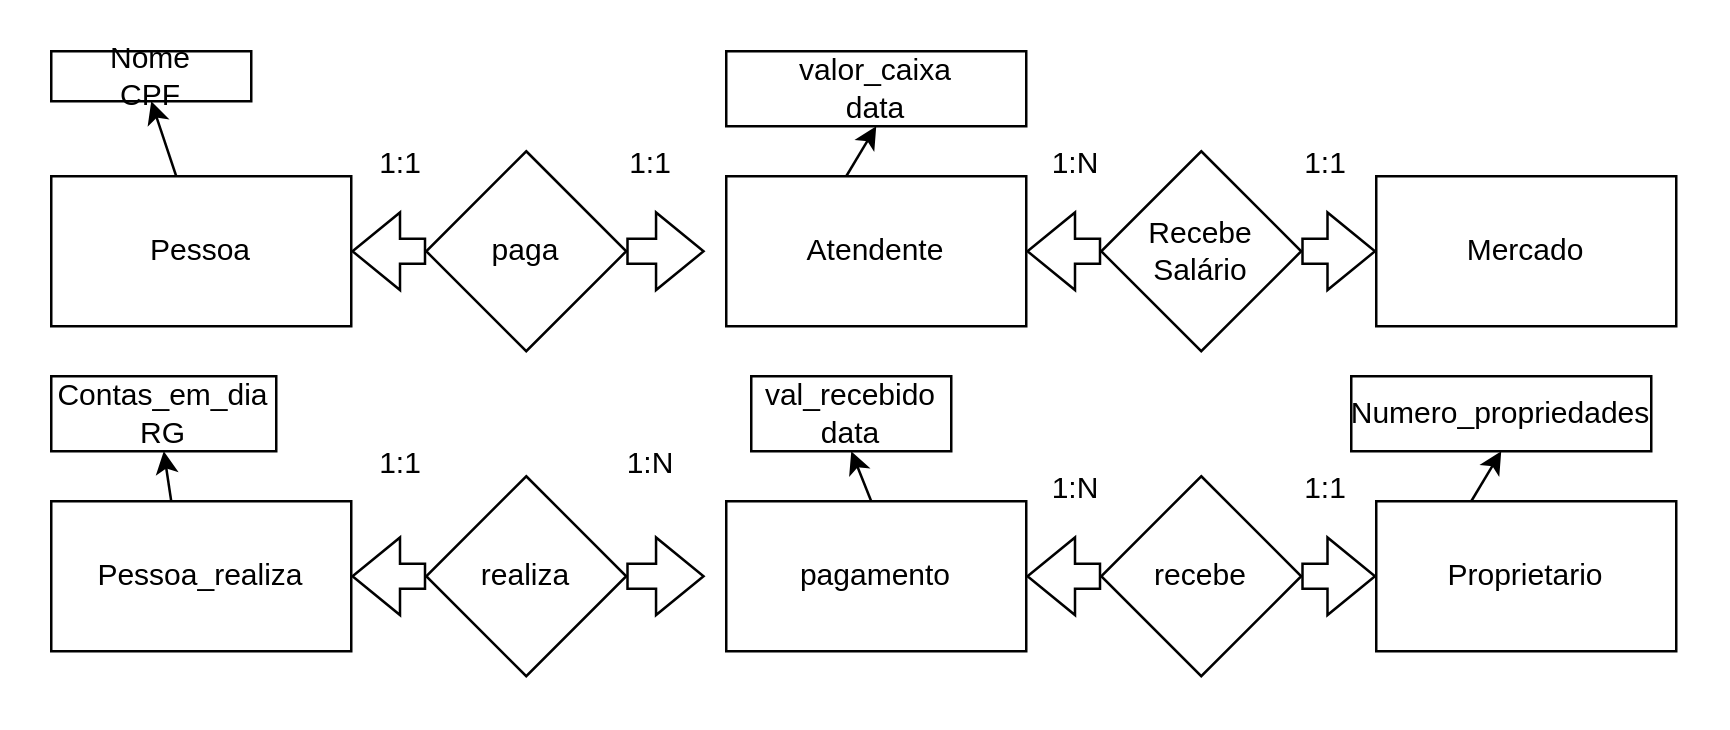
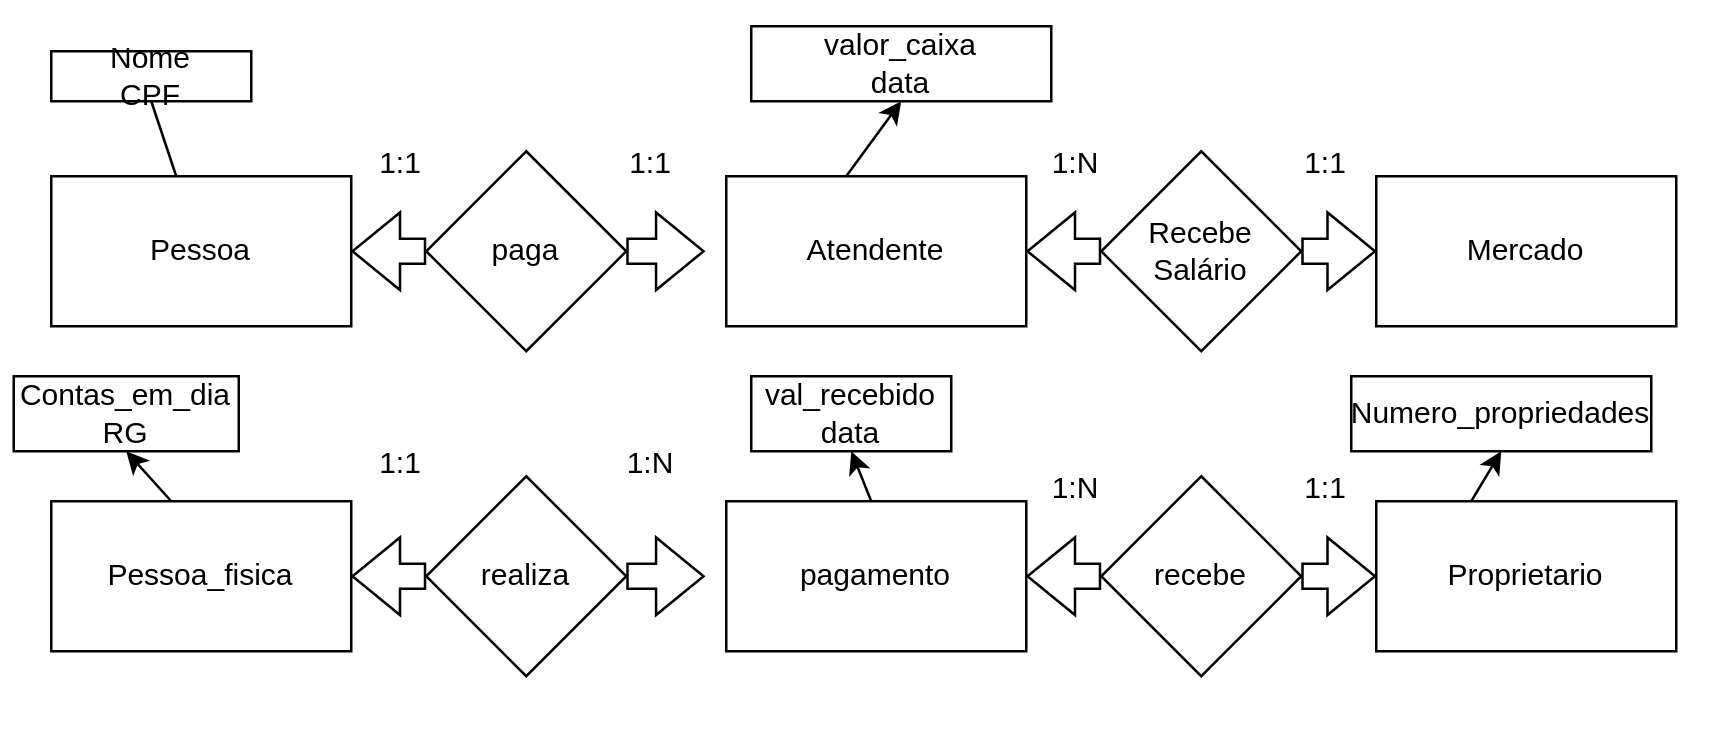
node "valor_caixa data": moved (876, 89) -> (901, 64)
edge "Pessoa" -> "Nome CPF": arrowhead classic -> none
node "Contas_em_dia RG": moved (164, 414) -> (126, 414)
node "Pessoa_realiza": label "Pessoa_realiza" -> "Pessoa_fisica"
